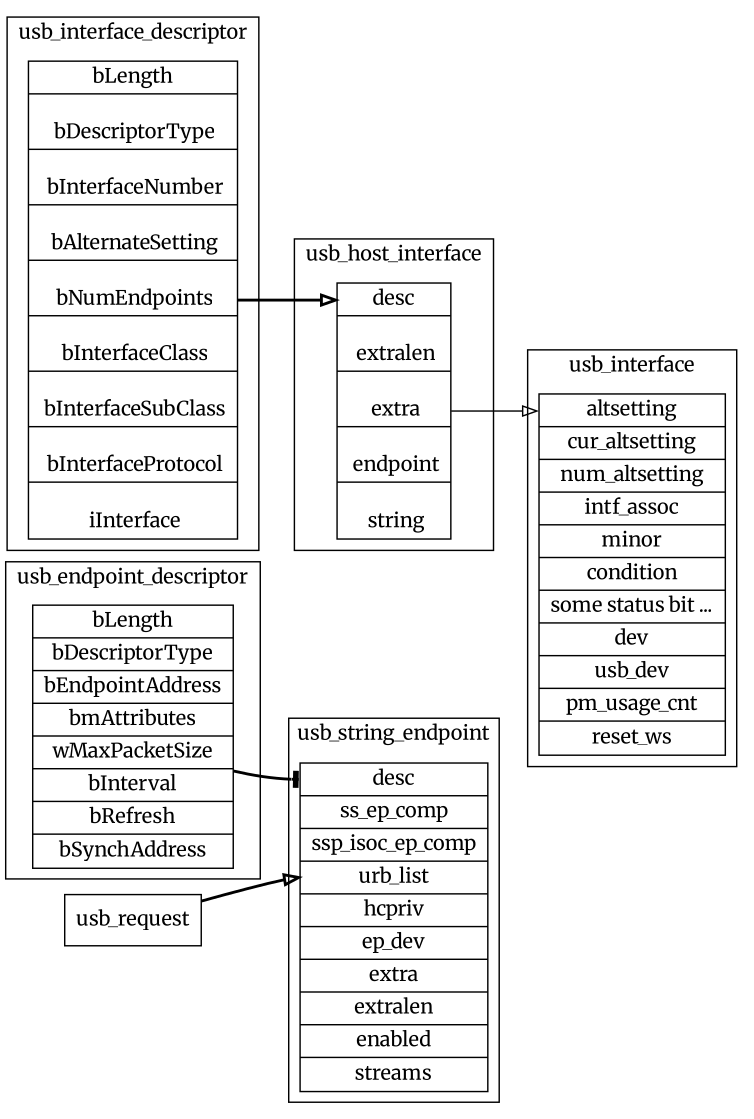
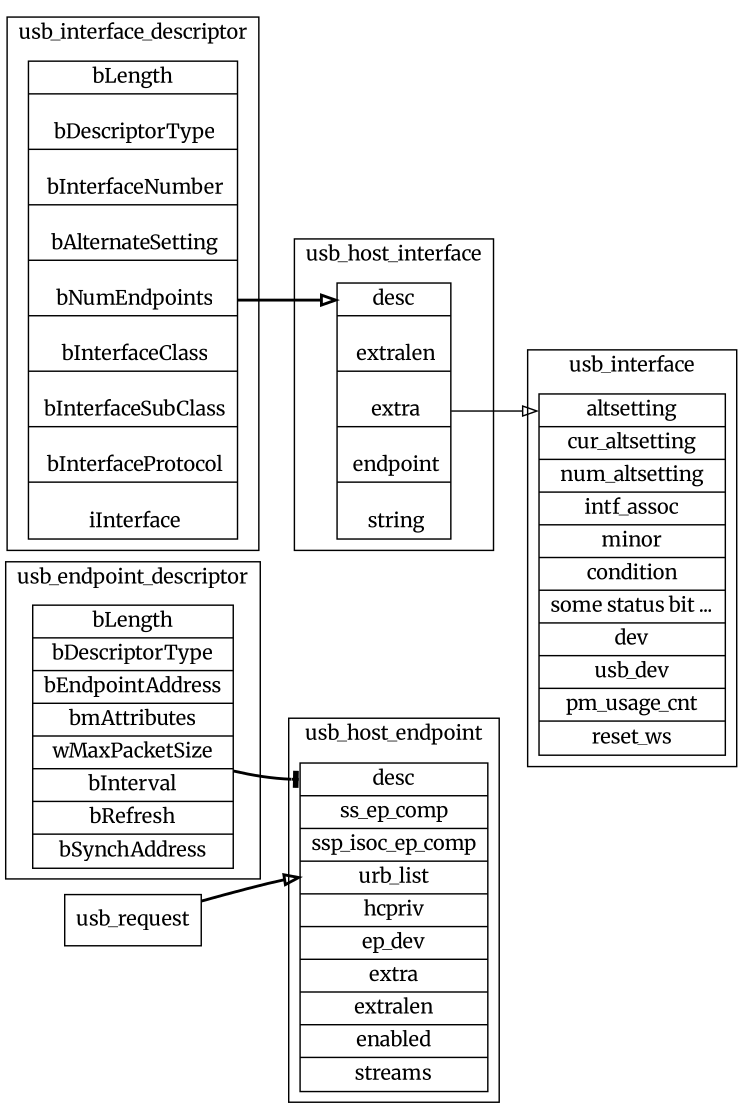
cluster "usb_string_endpoint": label "usb_string_endpoint" -> "usb_host_endpoint"
